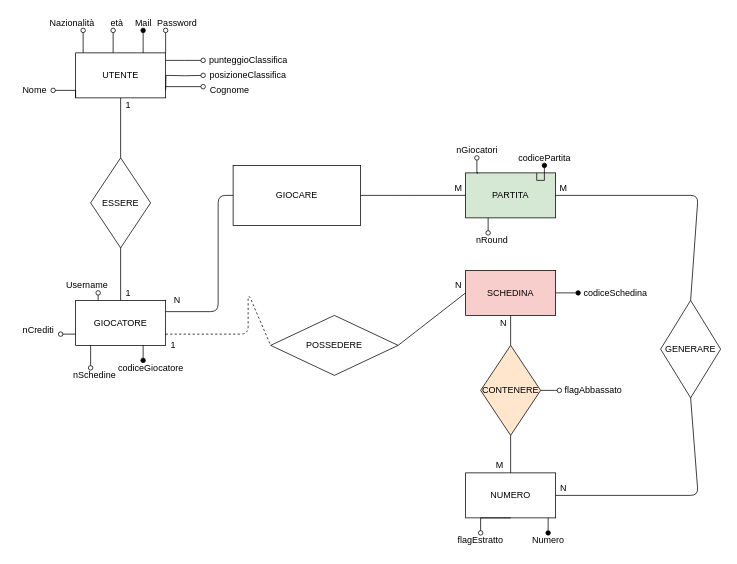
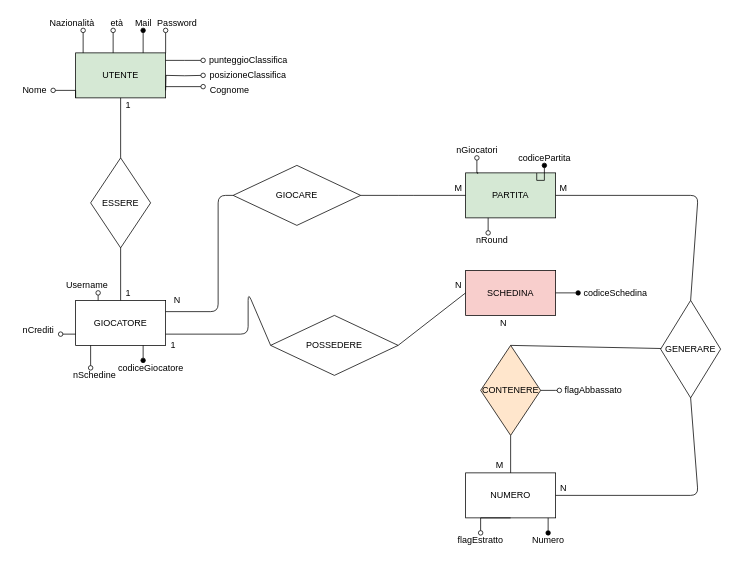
node "UTENTE": fillcolor #ffffff -> #d5e8d4
node "GIOCARE": shape rectangle -> diamond
edge "GIOCATORE" -- "POSSEDERE": style dashed -> solid
edge "SCHEDINA" -- "CONTENERE": now "GENERARE" -- "CONTENERE"
